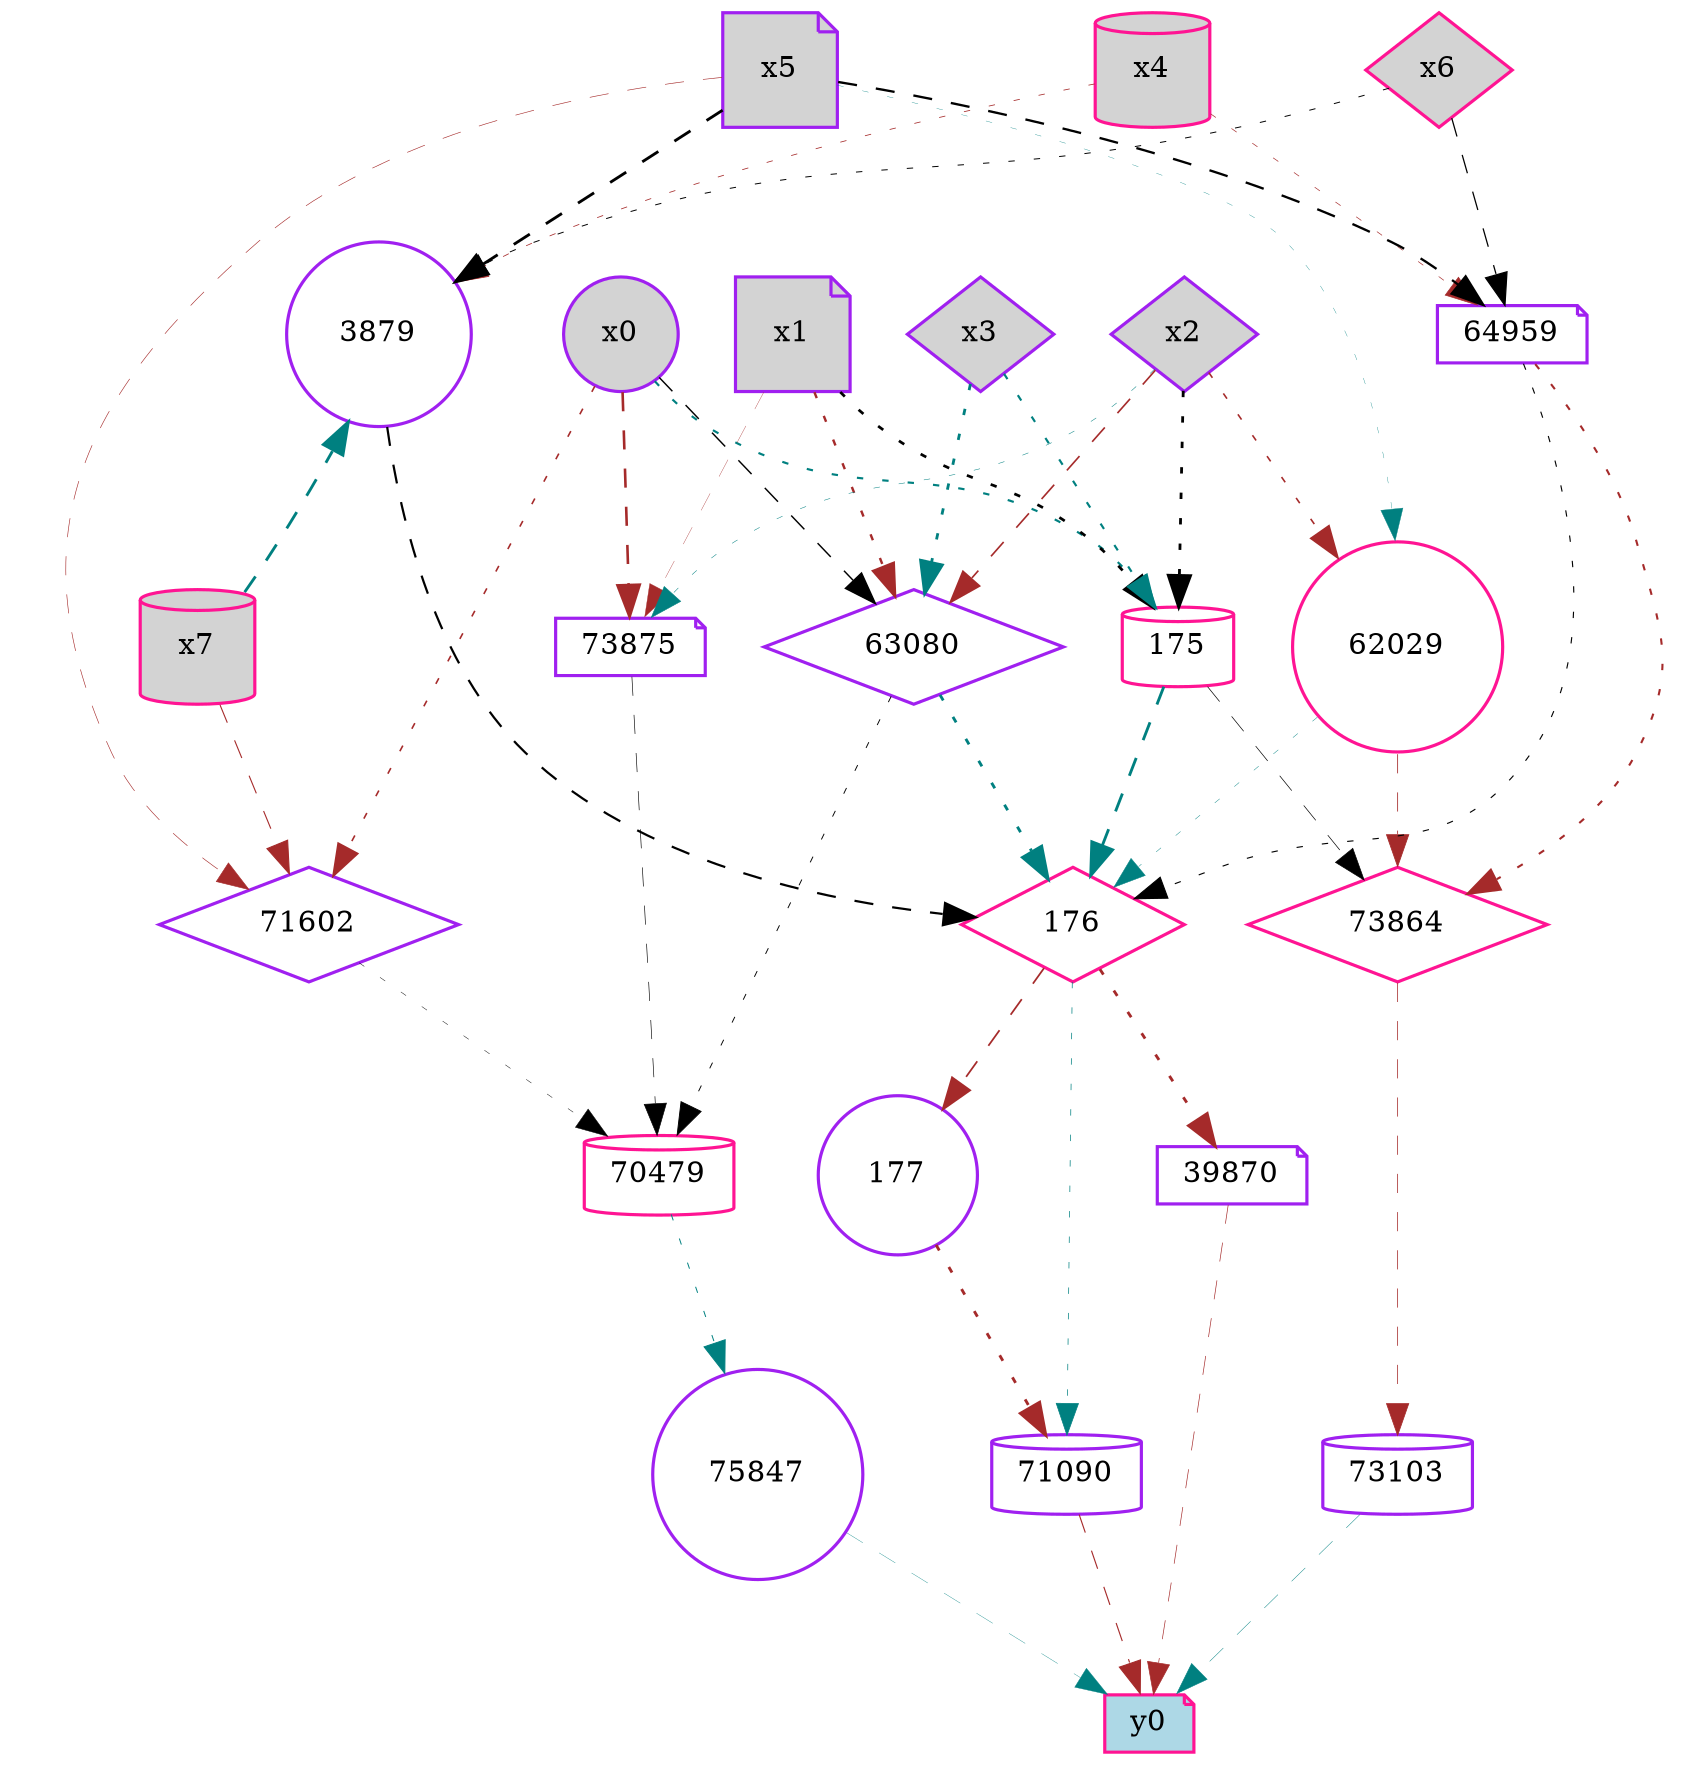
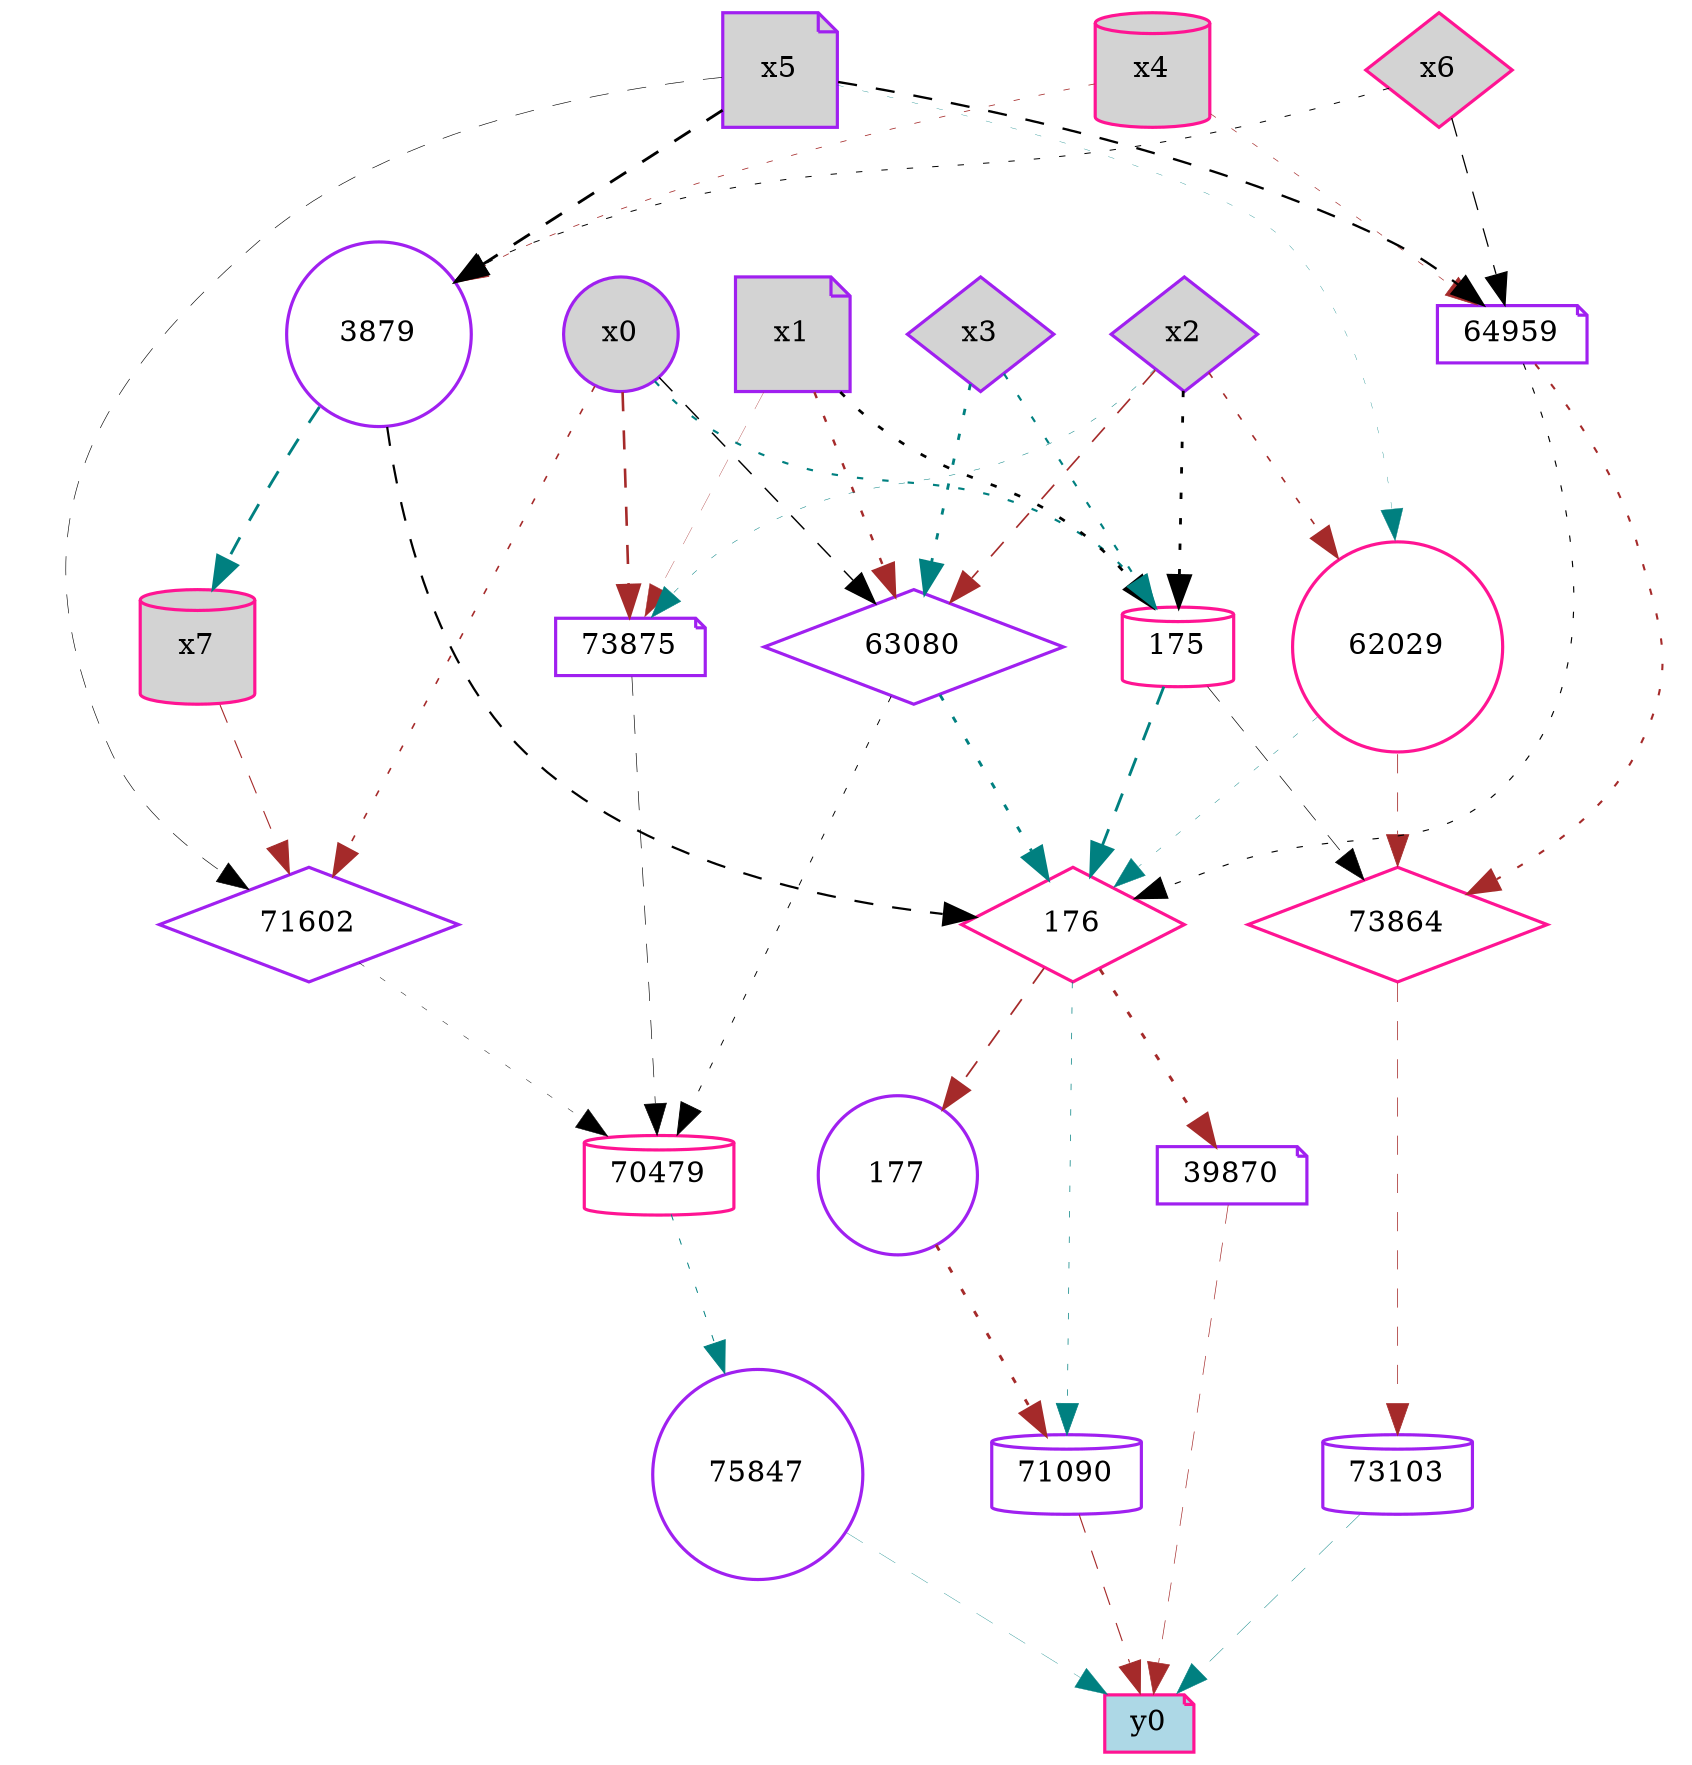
edge "x5" -> "71602": color brown -> black
edge "x7" -> "3879": reversed
